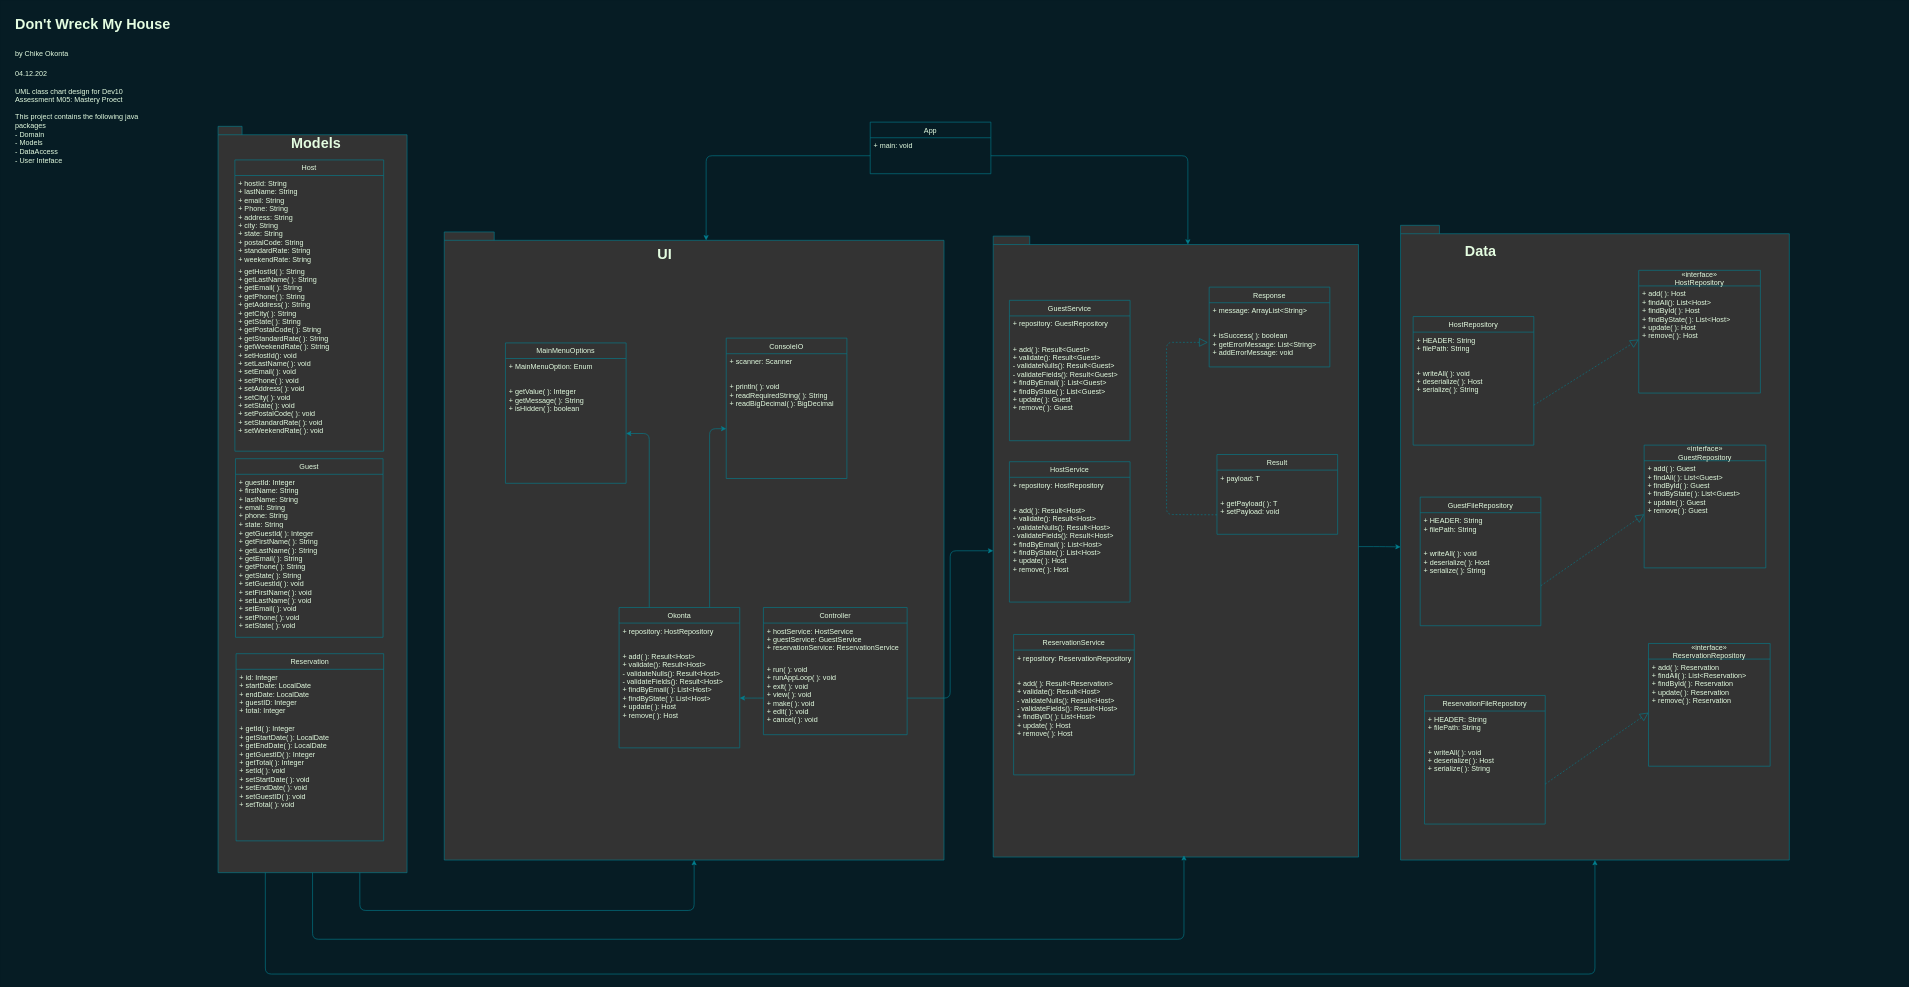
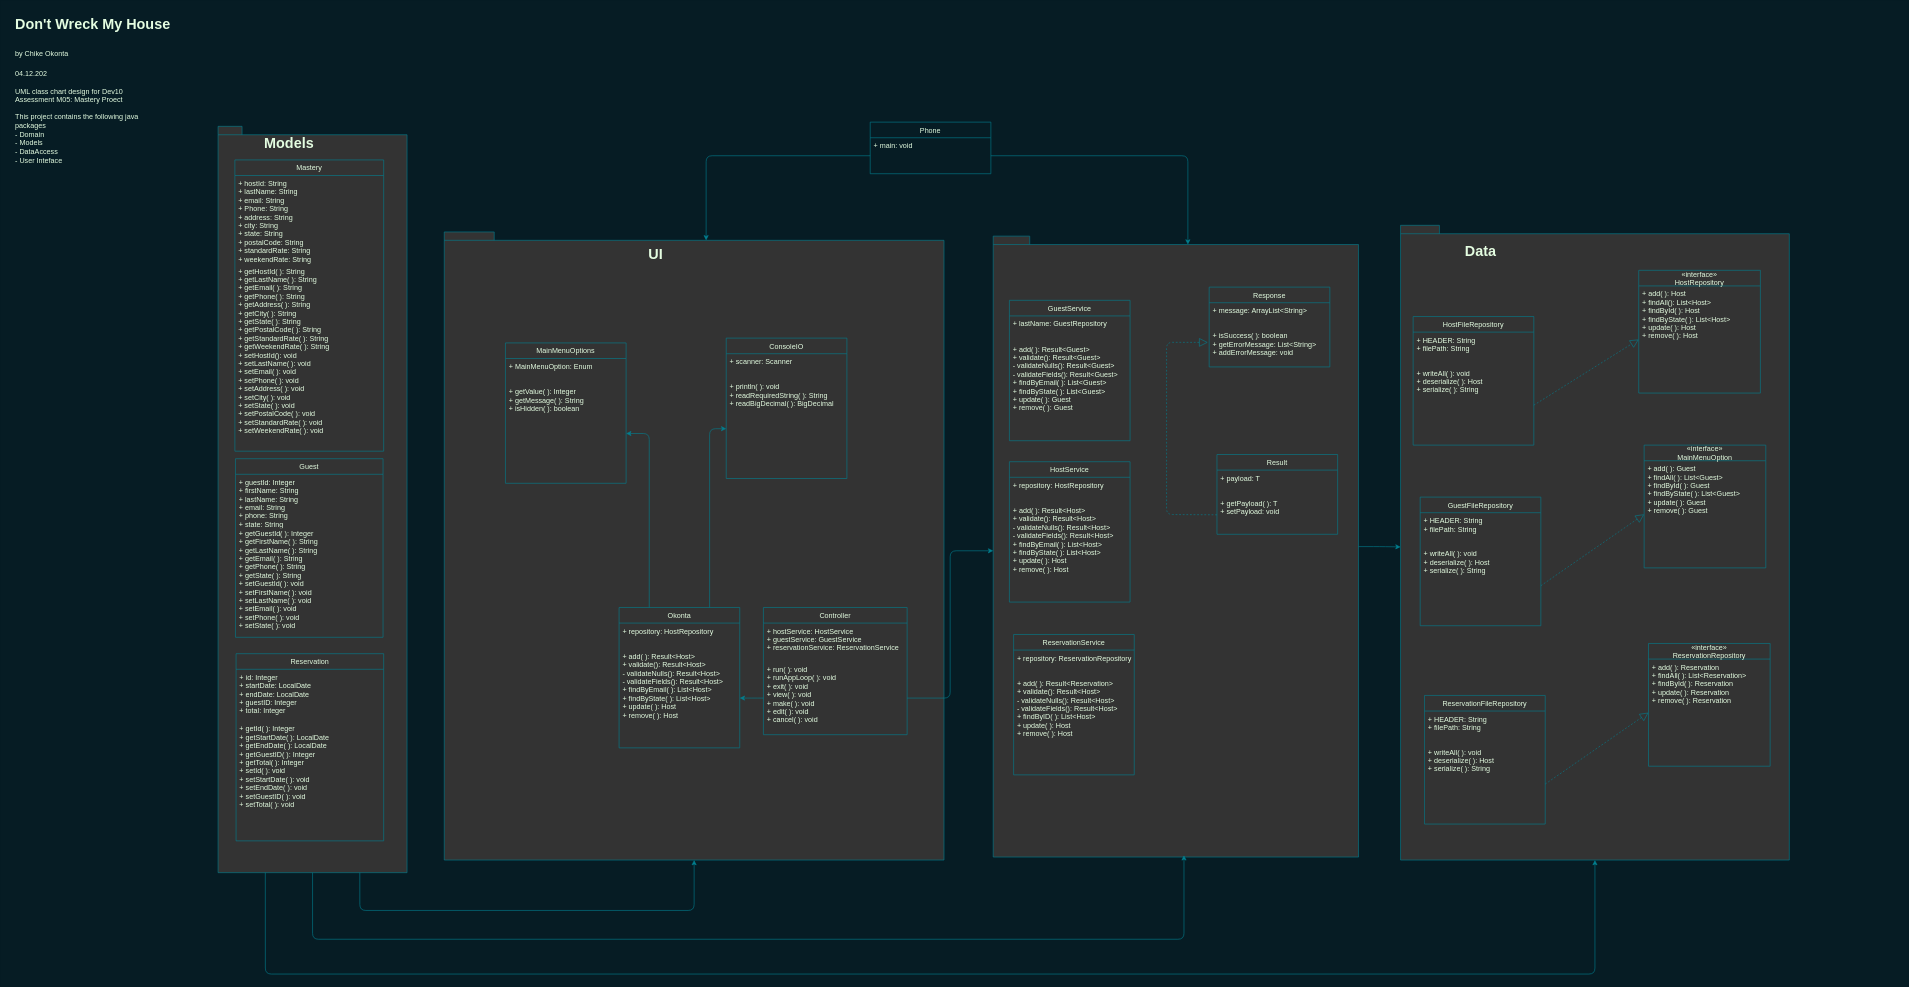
node "App": label "App" -> "Phone"
node "Models": moved (316, 143) -> (289, 143)
node "Host": label "Host" -> "Mastery"
node "UI": moved (664, 255) -> (655, 255)
node "+ repository: GuestRepository": label "+ repository: GuestRepository" -> "+ lastName: GuestRepository"
node "HostRepository": label "HostRepository" -> "HostFileRepository"
node "«interface» GuestRepository": label "«interface» GuestRepository" -> "«interface» MainMenuOption"
